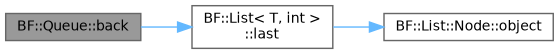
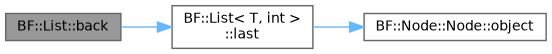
node "BF::Queue::back": label "BF::Queue::back" -> "BF::List::back"
node "BF::List::Node::object": label "BF::List::Node::object" -> "BF::Node::Node::object"
